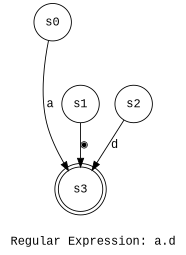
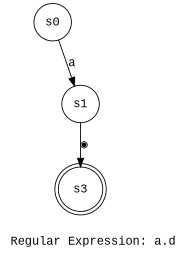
edge "s0" -> "s3": now "s0" -> "s1"
node "s2": removed
